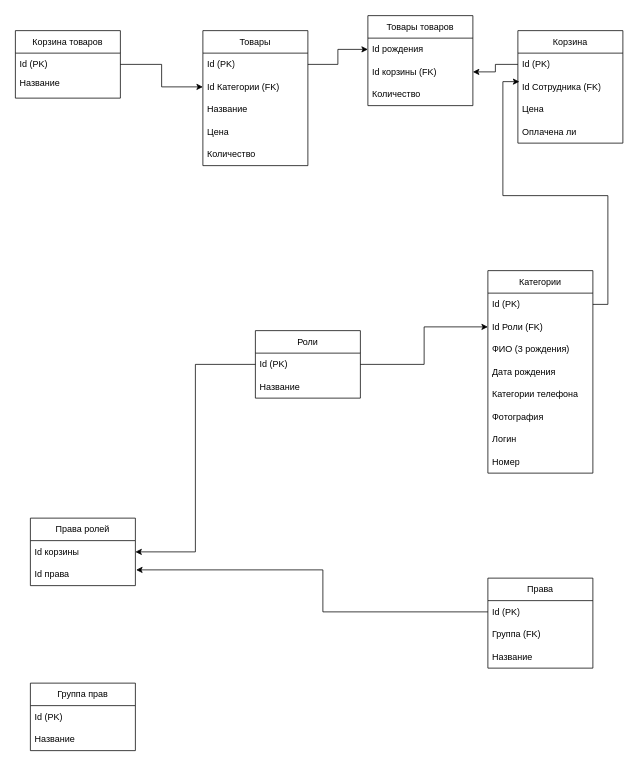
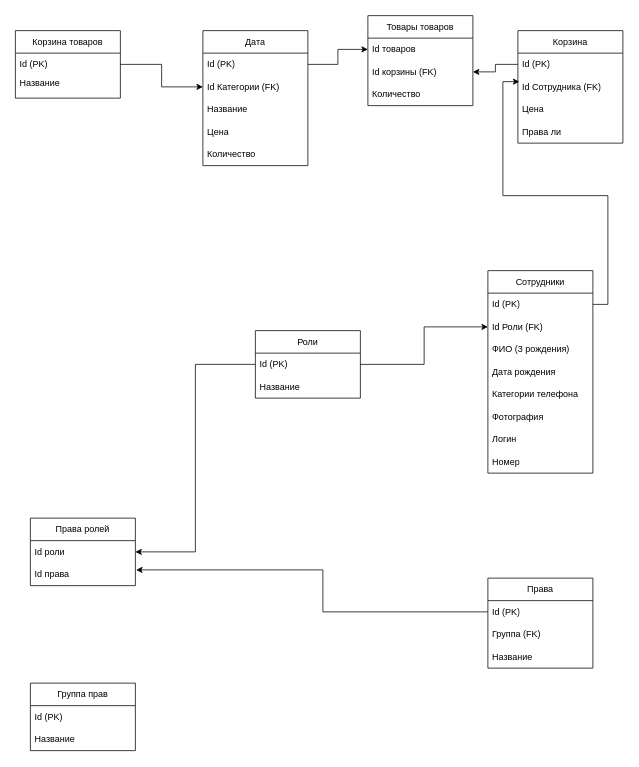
node "Товары": label "Товары" -> "Дата"
node "Id рождения": label "Id рождения" -> "Id товаров"
node "Оплачена ли": label "Оплачена ли" -> "Права ли"
node "Категории": label "Категории" -> "Сотрудники"
node "Id корзины": label "Id корзины" -> "Id роли"
